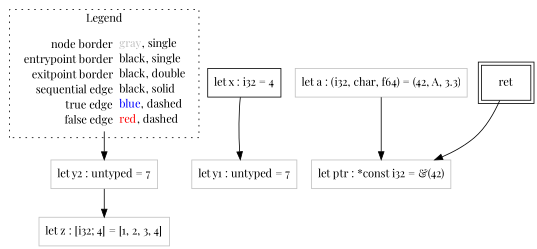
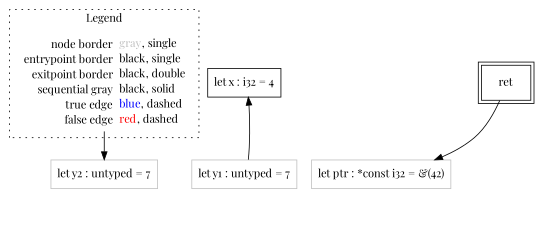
node "let a : (i32, char, f64) = (42, A, 3.3)": removed
node "node border": text "sequential edge" -> "sequential gray"
edge "let x : i32 = 4" -> "let y1 : untyped = 7": reversed
node "let z : [i32; 4] = [1, 2, 3, 4]": removed
